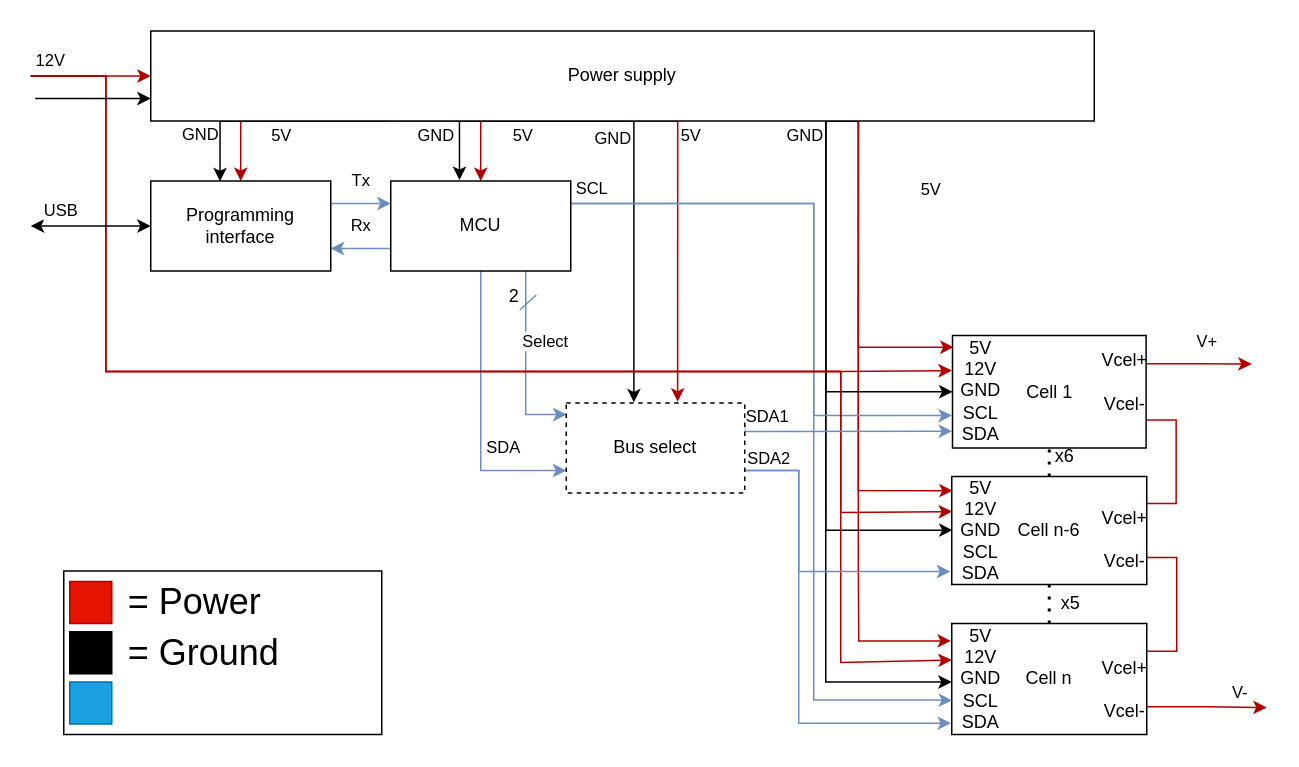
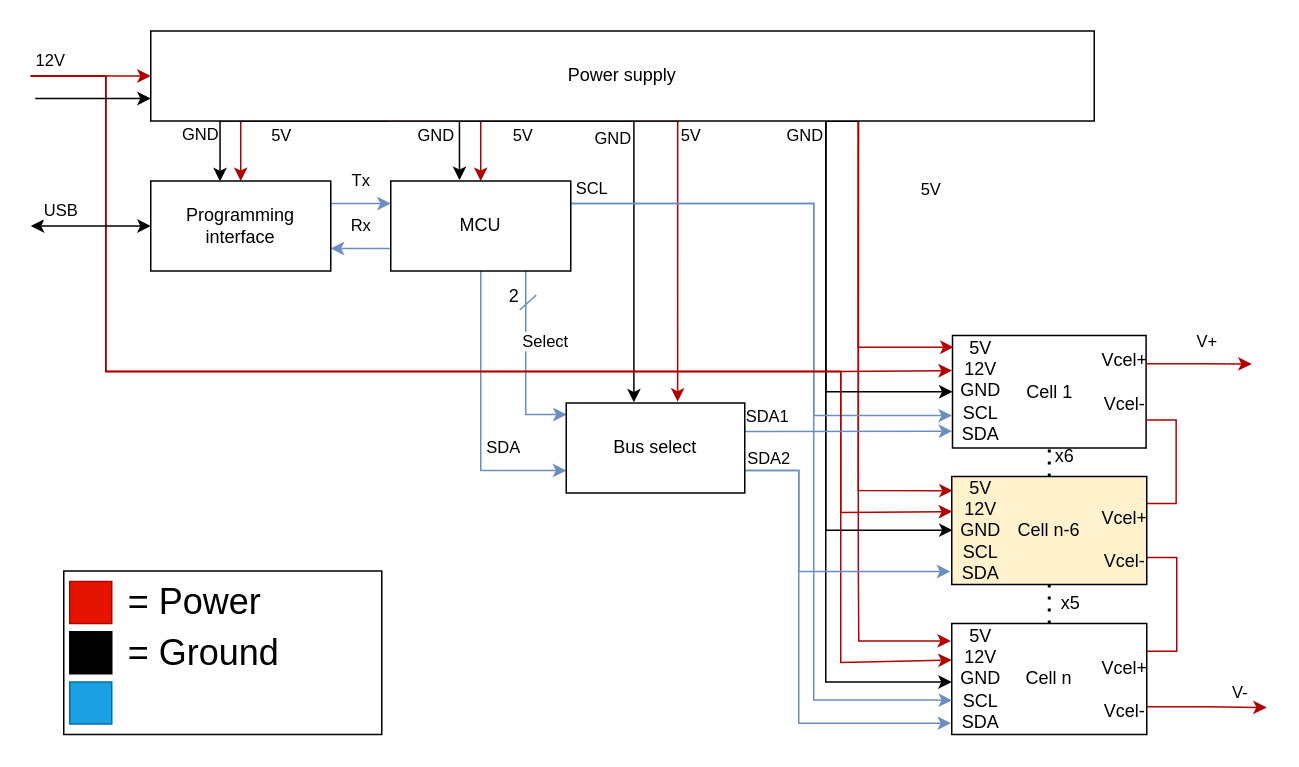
node "Bus select": style dashed -> solid
node "Cell n-6": fillcolor #ffffff -> #fff2cc
